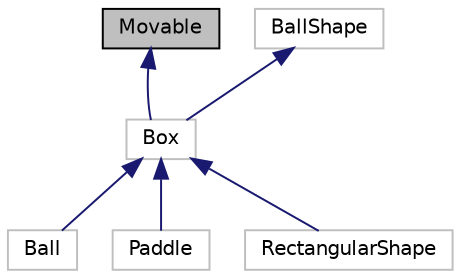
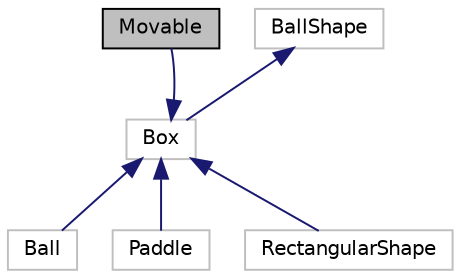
edge "Box" -> "Movable": reversed
